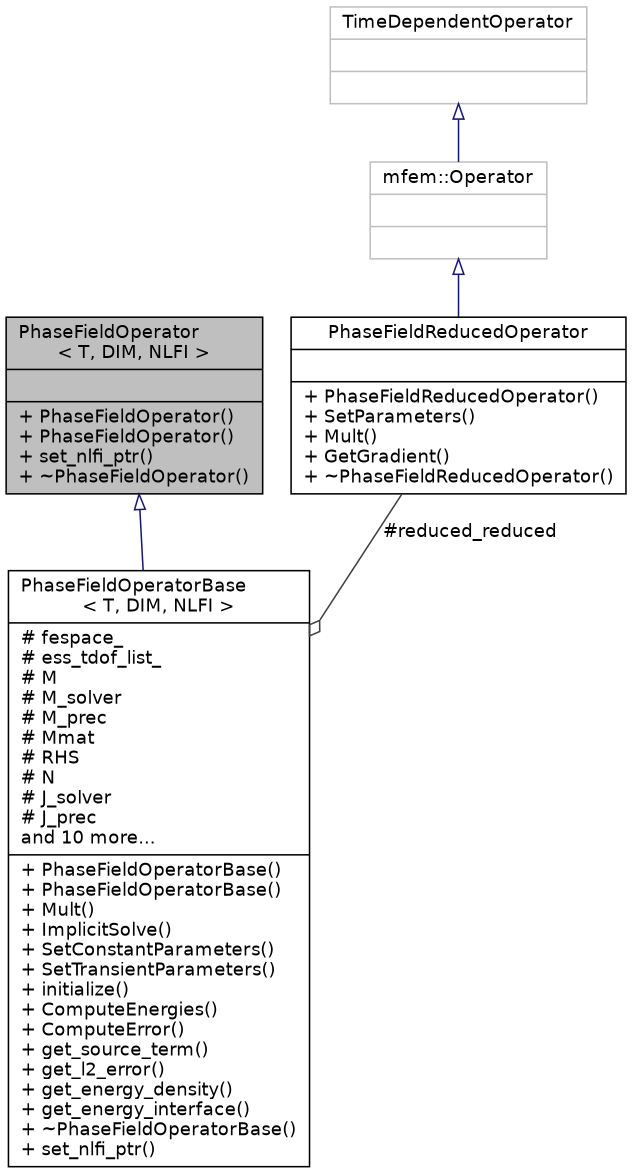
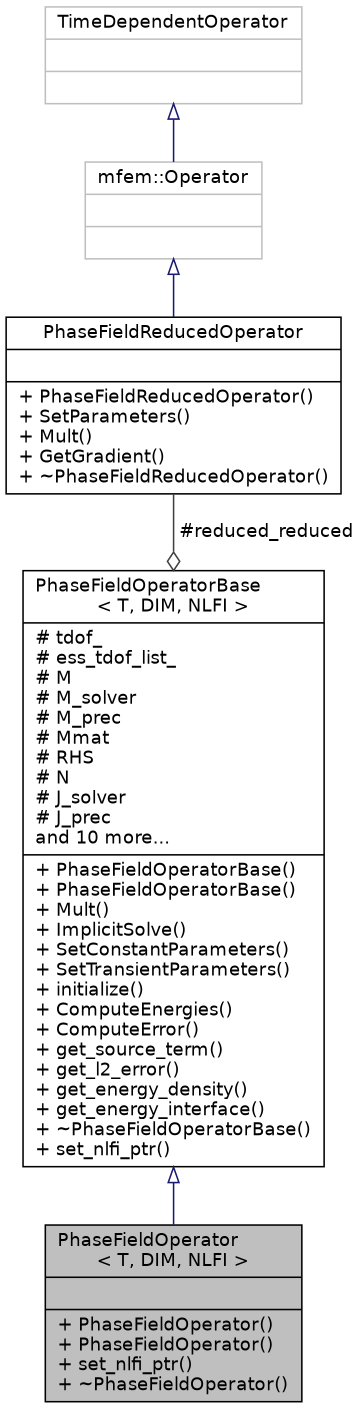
edge "PhaseFieldOperatorBase" -> "PhaseFieldOperator": reversed
node "PhaseFieldOperatorBase": text "# fespace_" -> "# tdof_"
